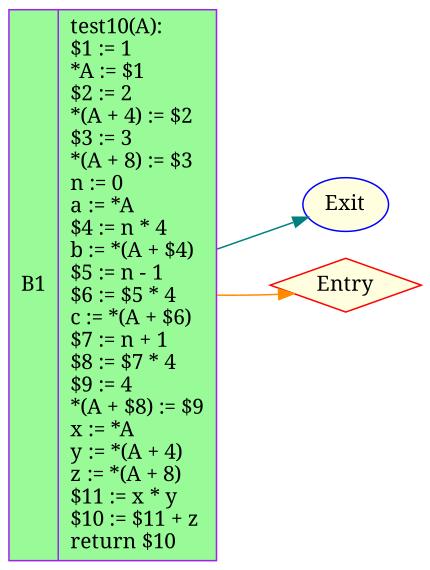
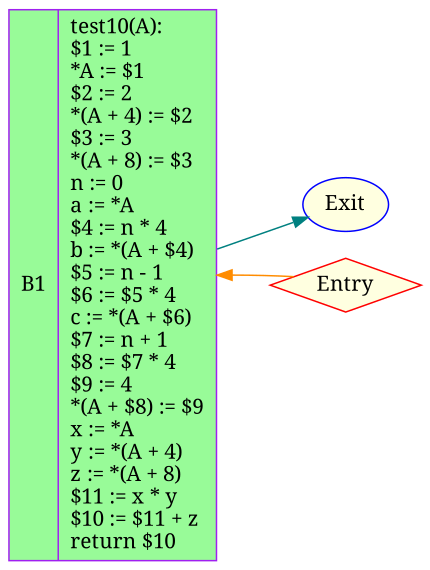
edge "B1" -> "Entry": reversed
